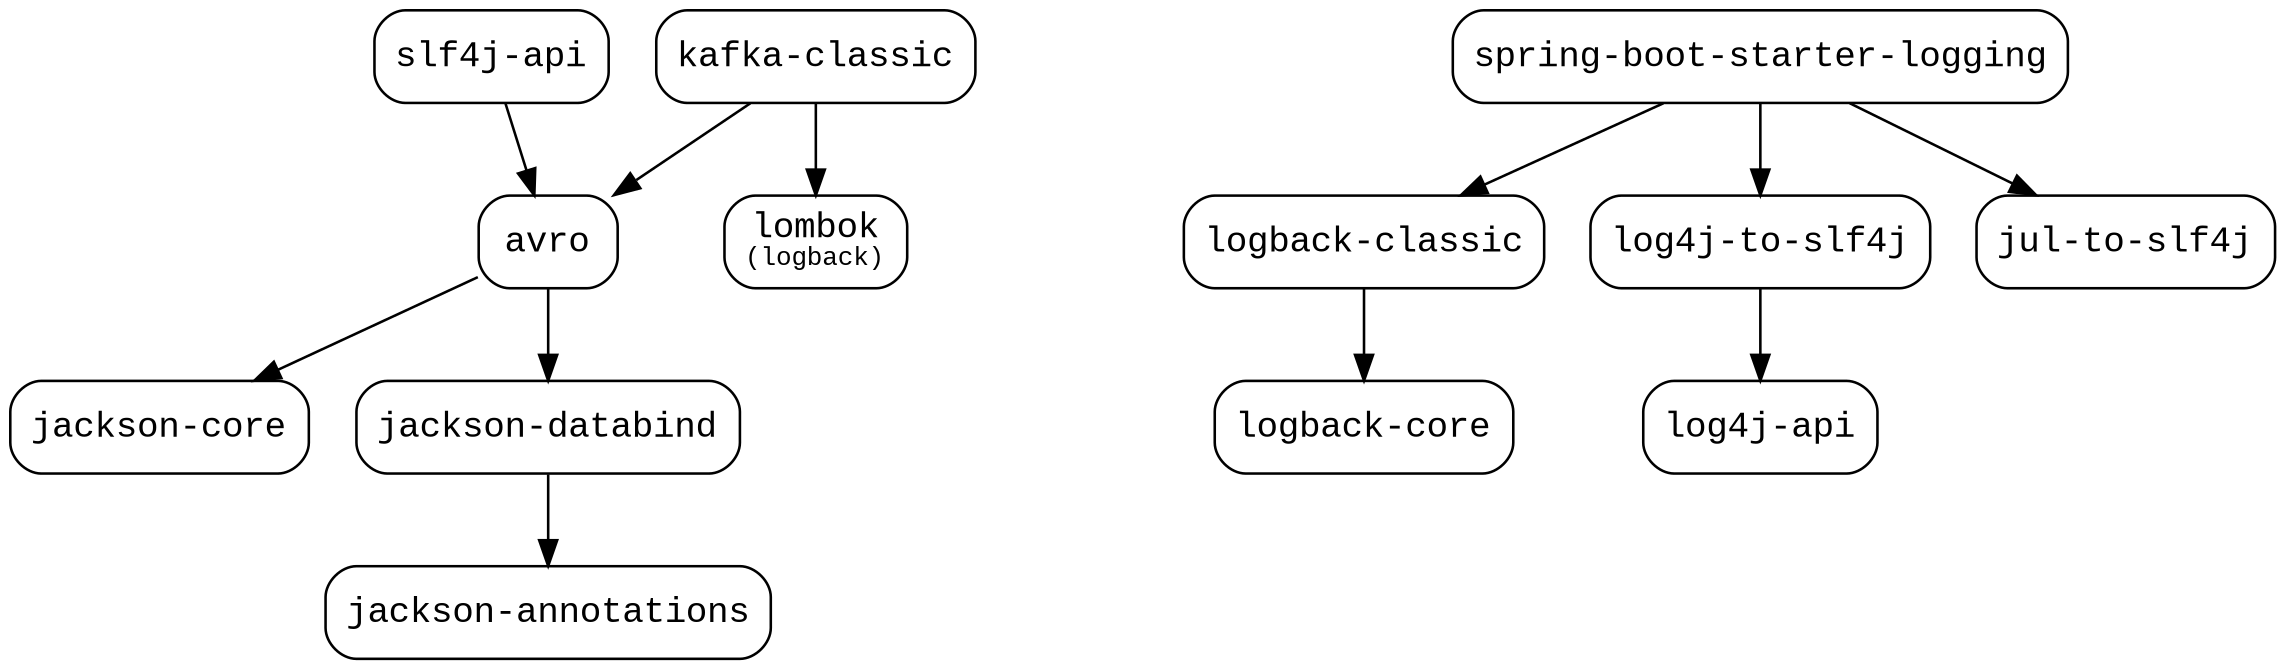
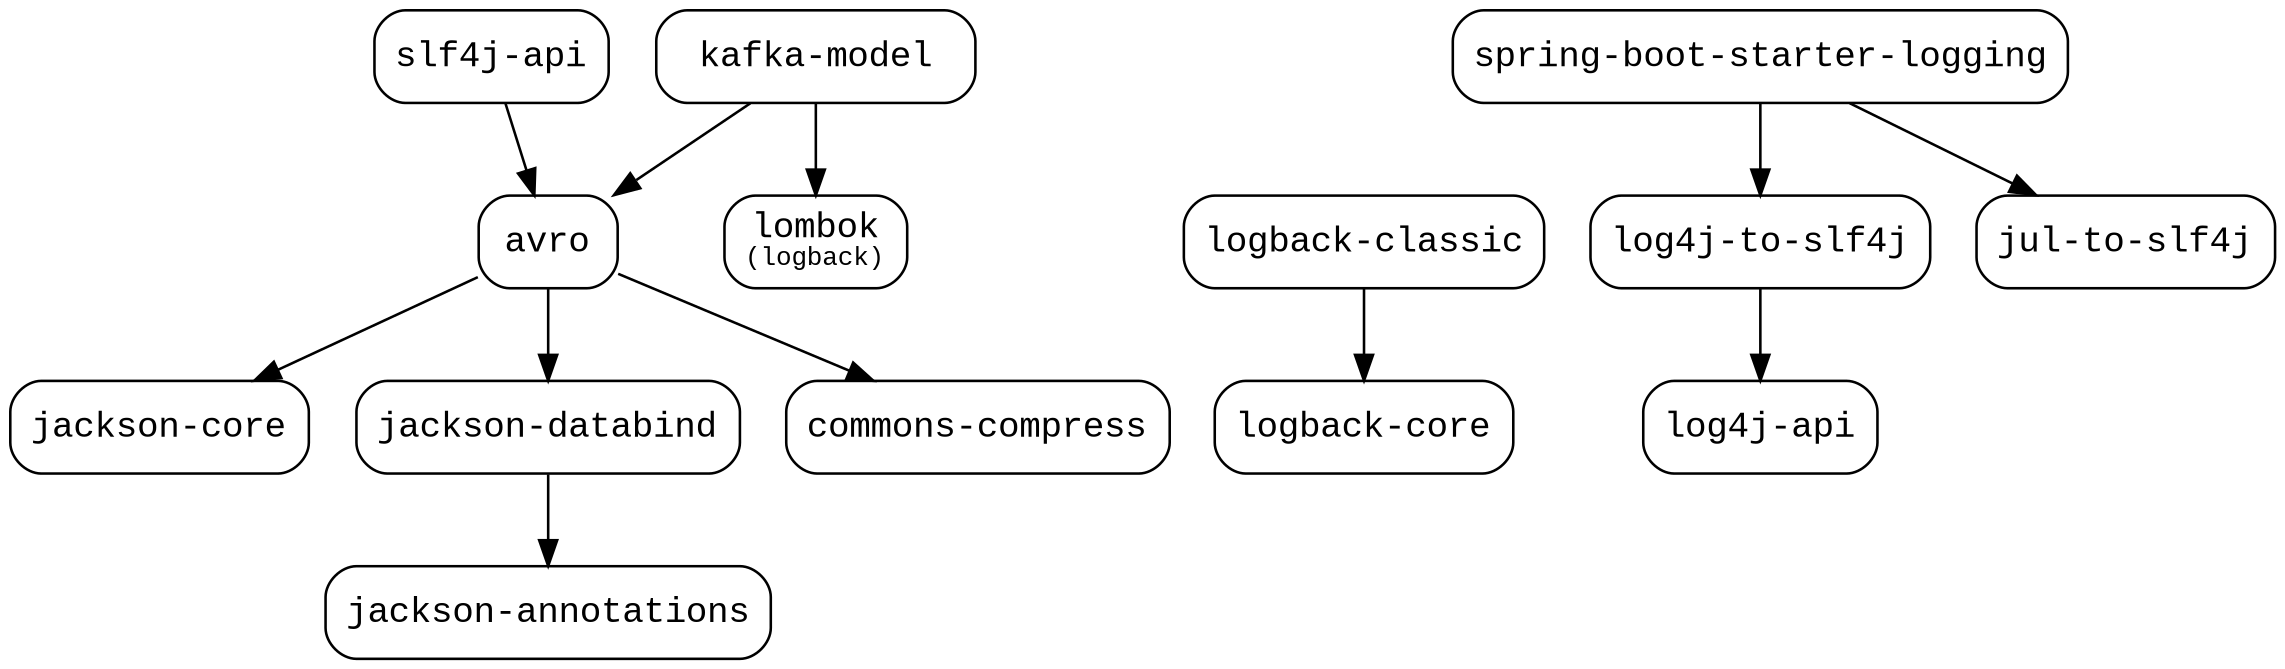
node "kafka-classic": label "kafka-classic" -> "kafka-model"
edge "spring-boot-starter-logging" -> "logback-classic": removed
node "commons-compress": added
